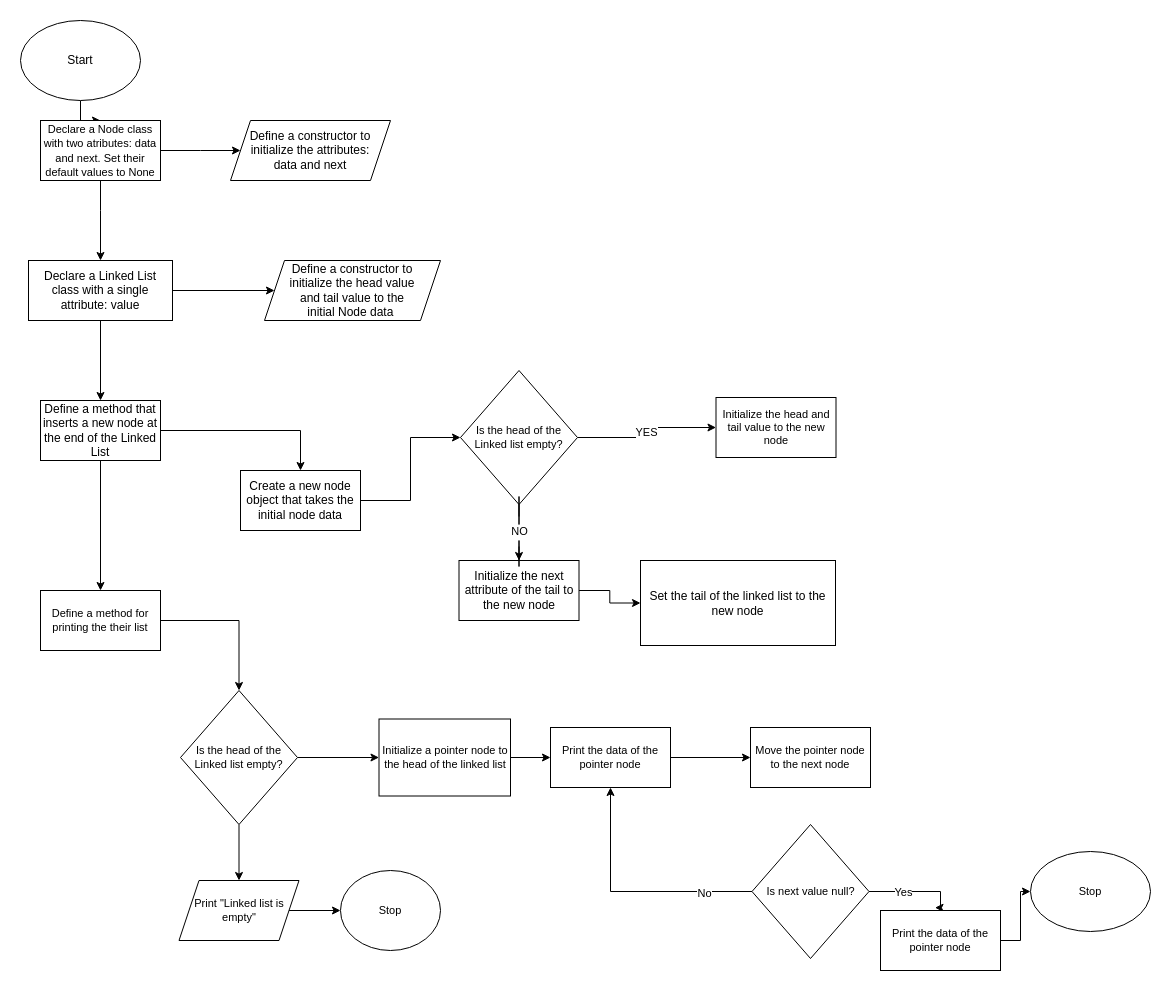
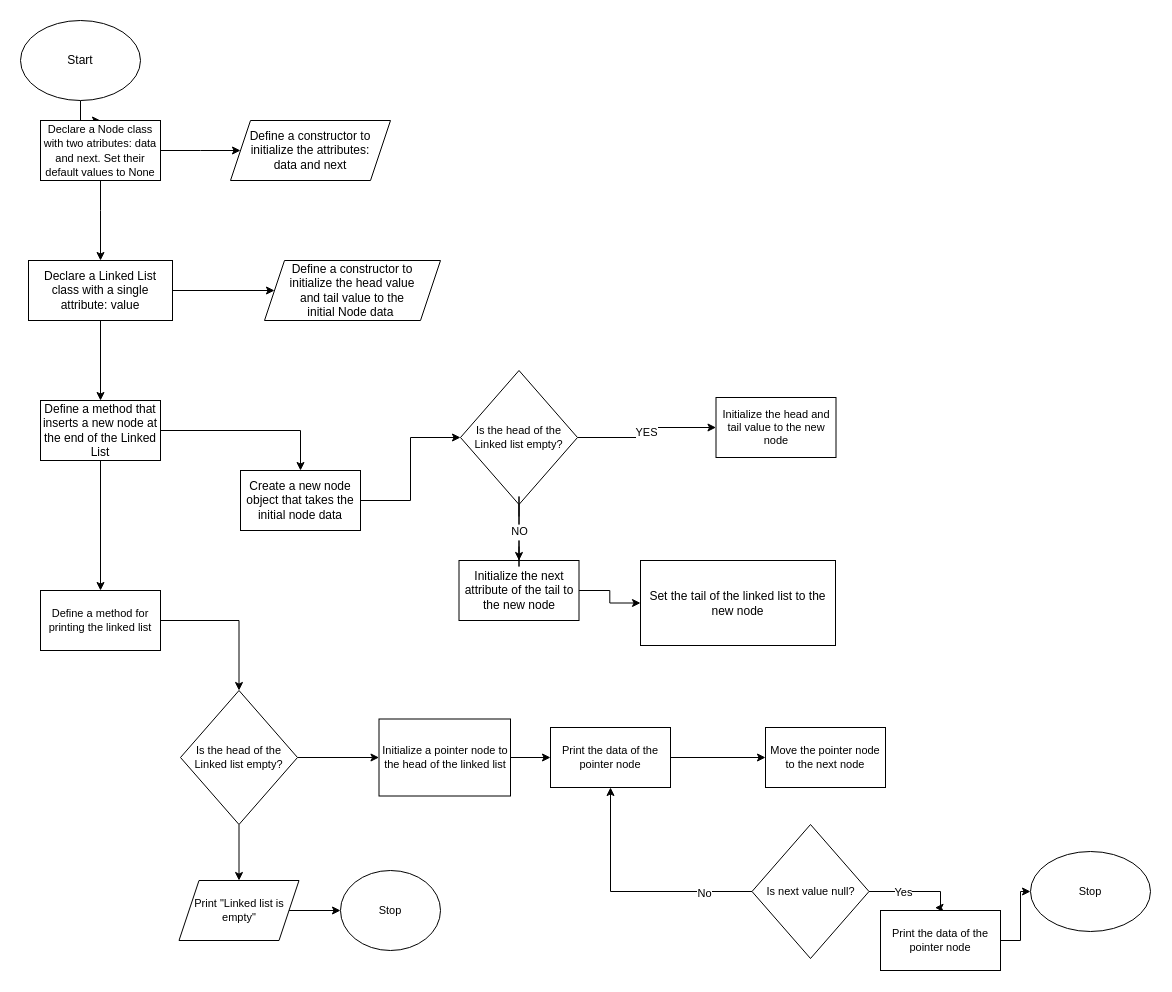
node "Define a method for printing the their list": label "Define a method for printing the their list" -> "Define a method for printing the linked list"
node "Move the pointer node to the next node": moved (811, 758) -> (826, 758)
